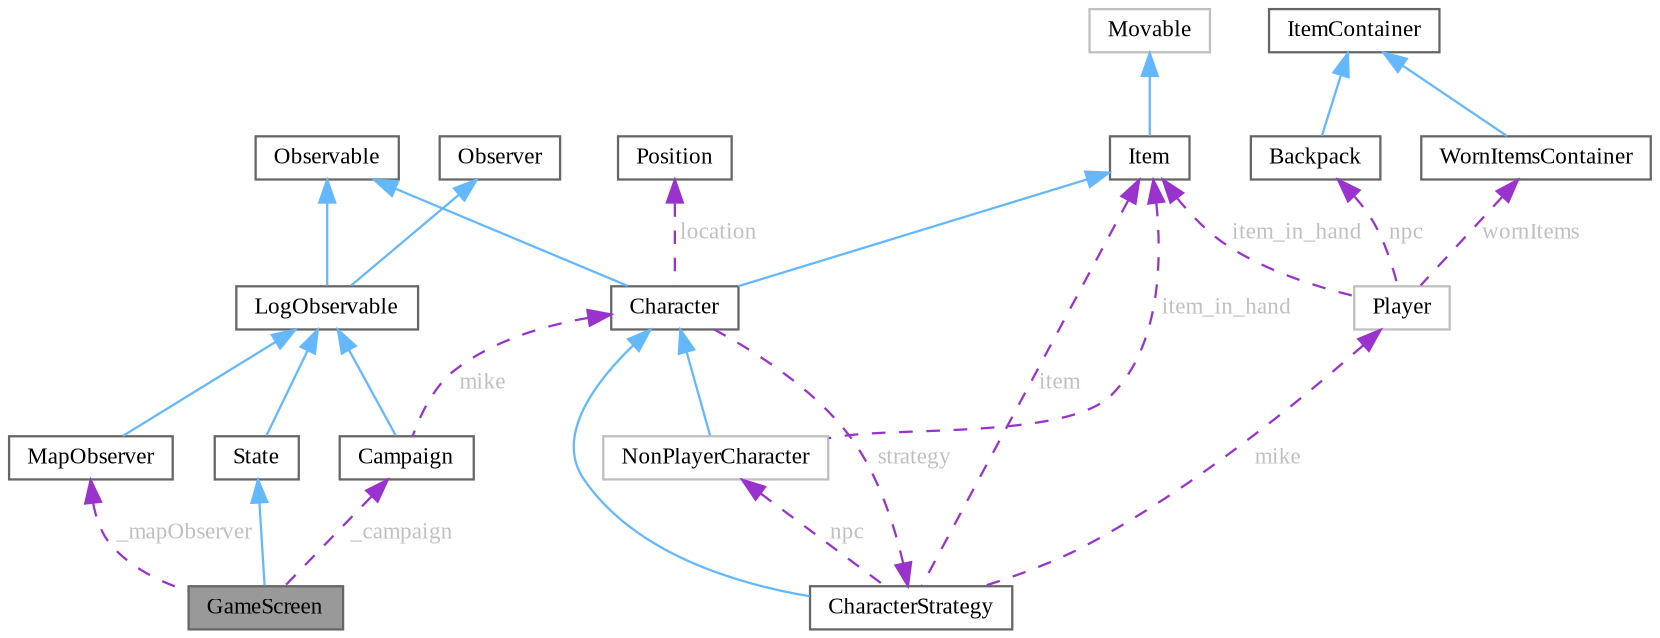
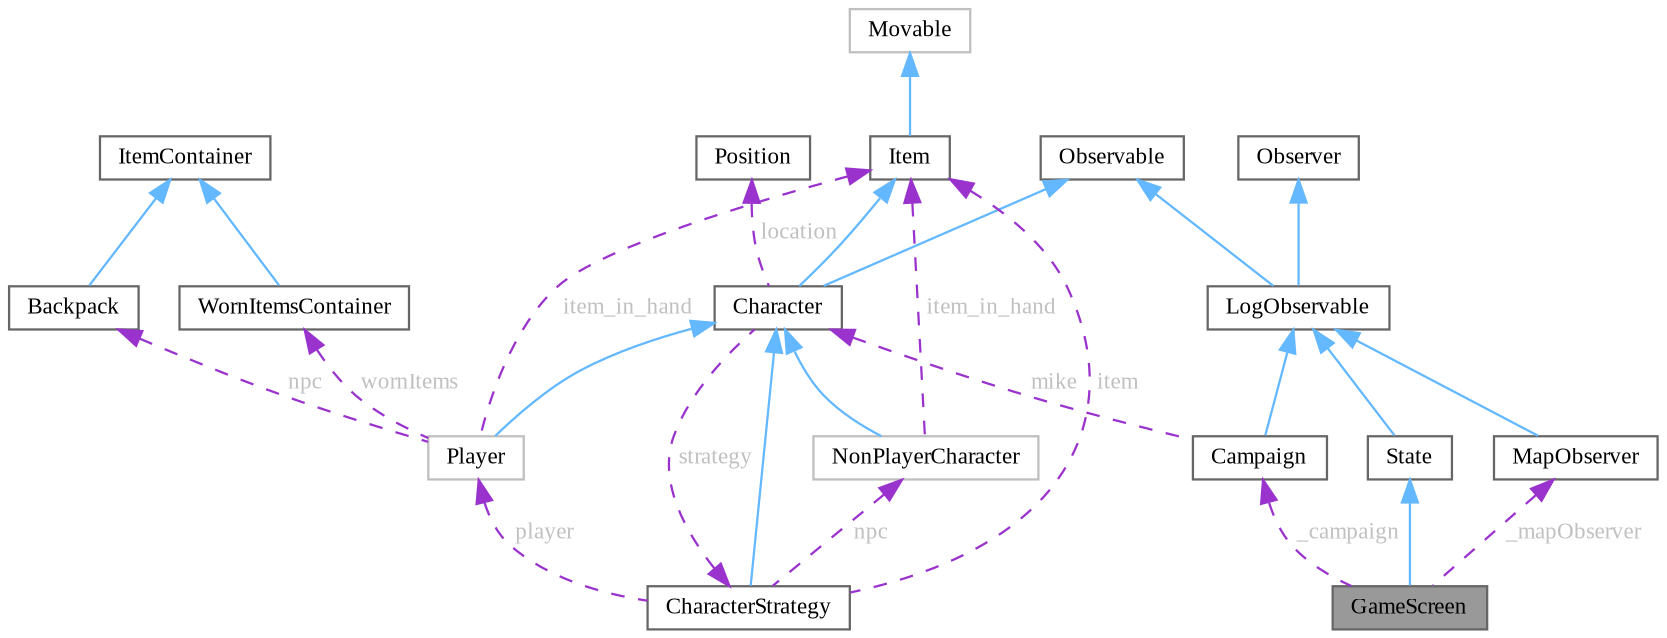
edge "Player" -> "Character": added
edge "CharacterStrategy" -> "Player": label " mike" -> " player"
